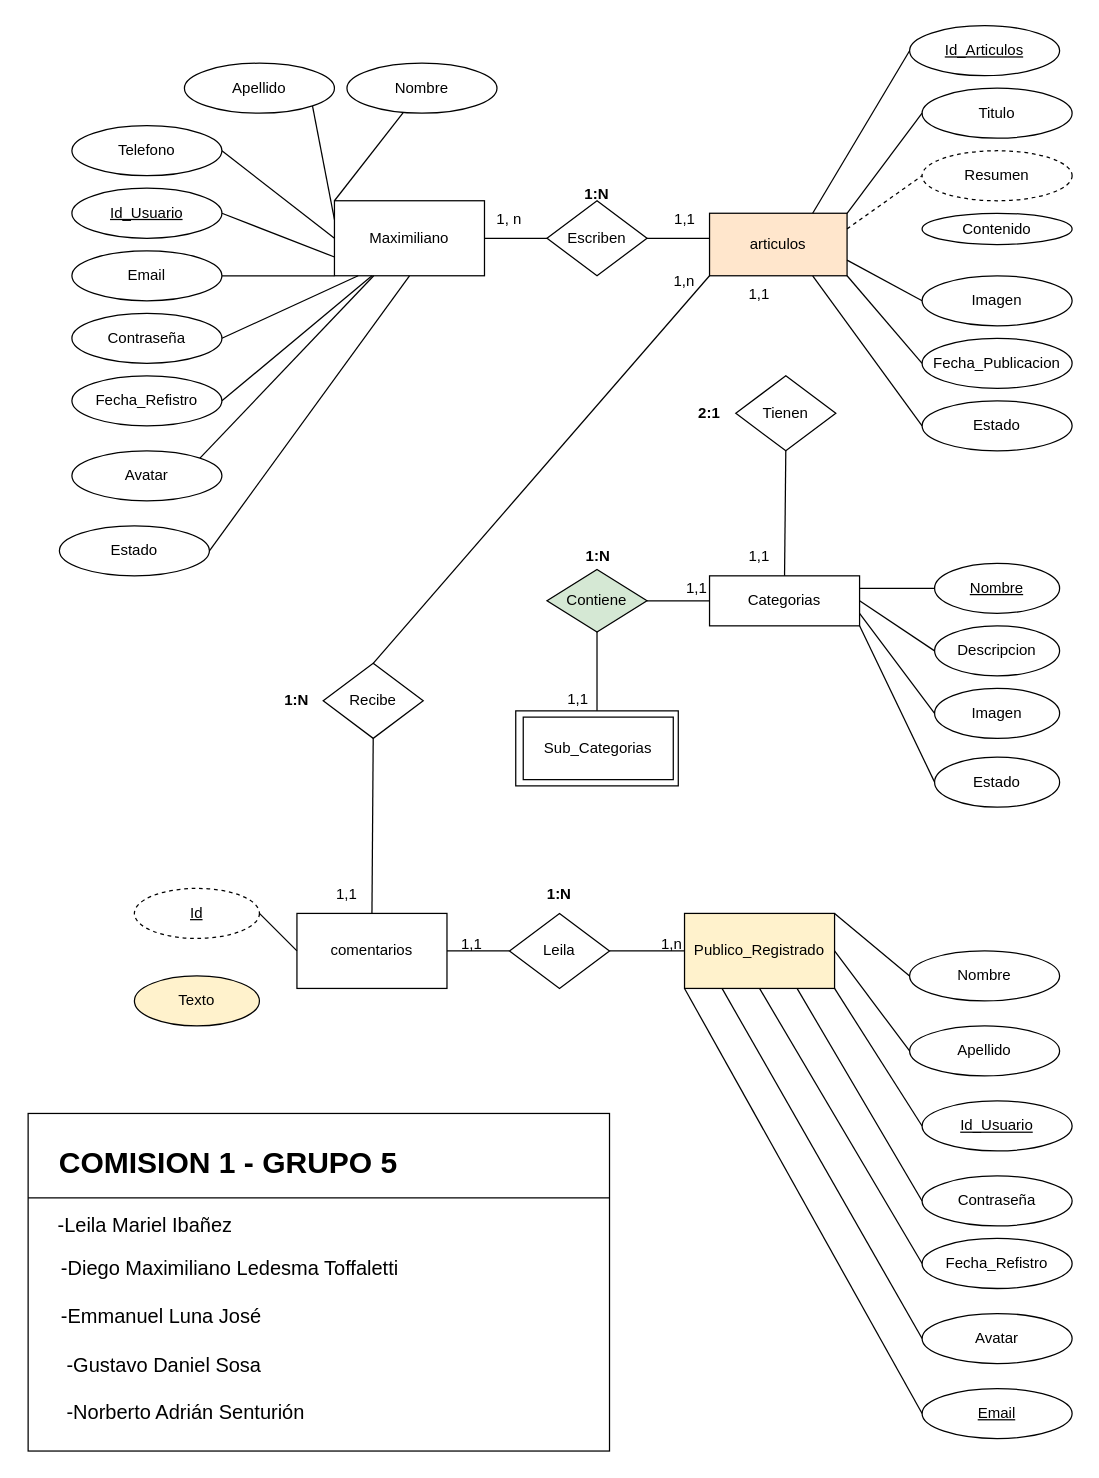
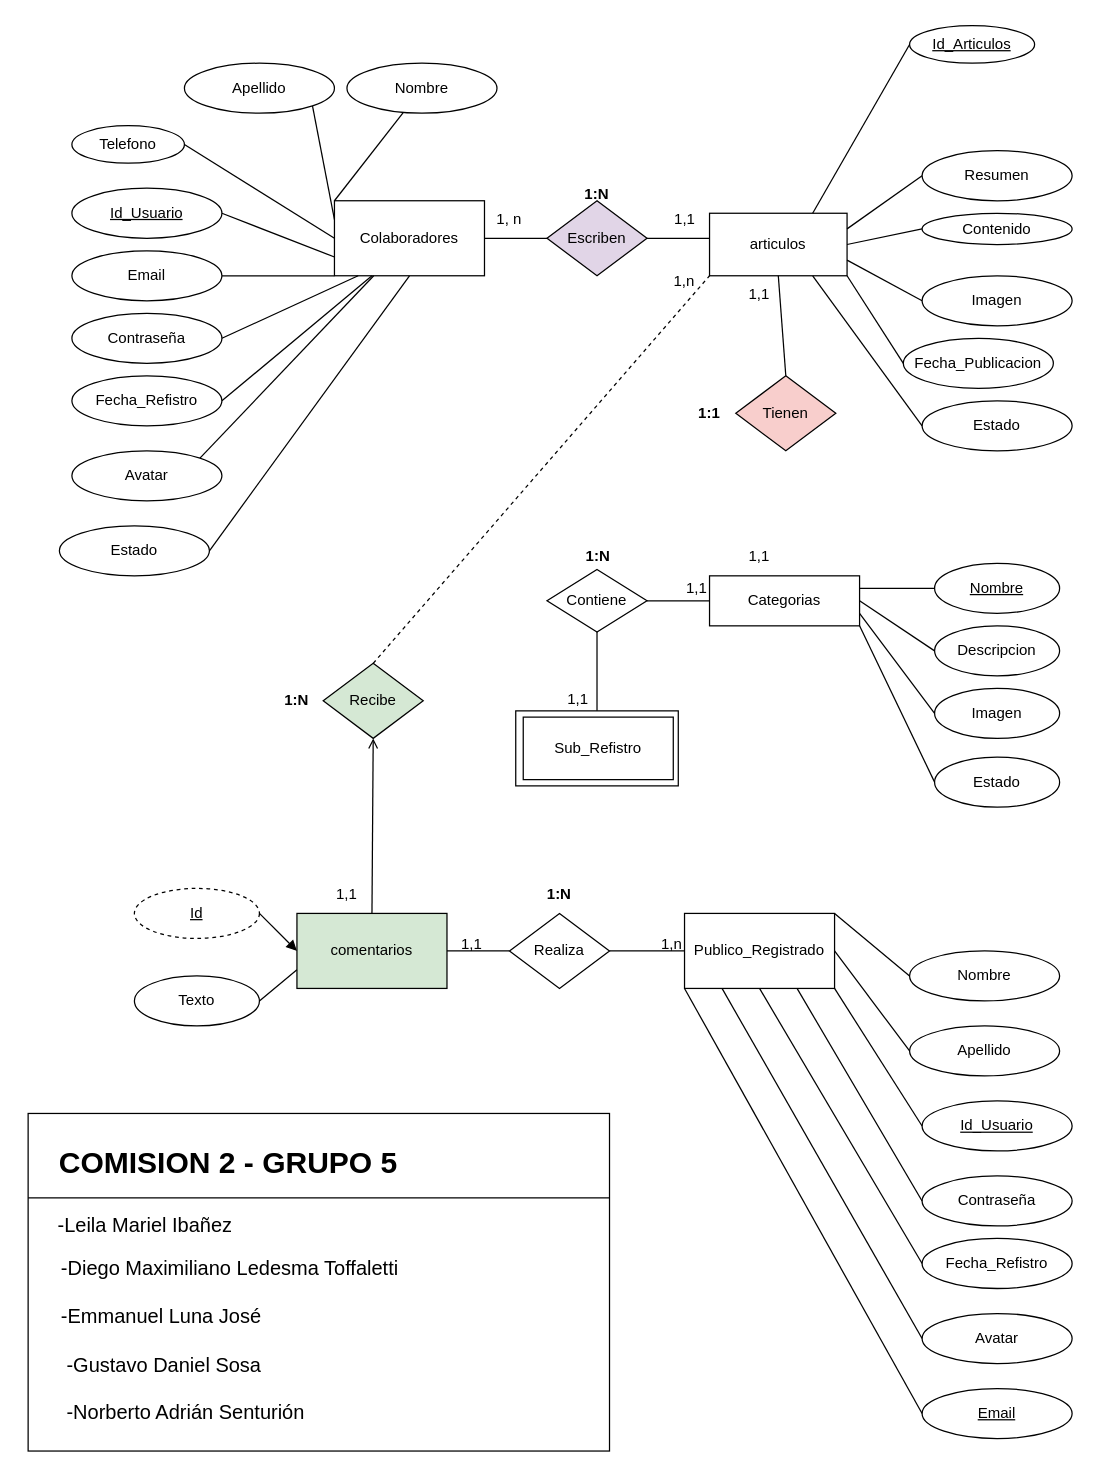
node "Id_Articulos": size 150x50 -> 125x38
node "Titulo": removed
node "Telefono": size 150x50 -> 113x38
edge "Titulo" -- "articulos": removed
node "Resumen": style dashed -> solid
edge "Resumen" -- "articulos": style dashed -> solid
edge "Contenido" -- "articulos": added
node "Maximiliano": label "Maximiliano" -> "Colaboradores"
node "Escriben": fillcolor #ffffff -> #e1d5e7
node "articulos": fillcolor #ffe6cc -> #ffffff
edge "articulos" -- "Tienen": added
node "Fecha_Publicacion": moved (997, 363) -> (978, 363)
node "2:1": label "2:1" -> "1:1"
node "Tienen": fillcolor #ffffff -> #f8cecc
edge "articulos" -- "Recibe": style solid -> dashed
edge "Tienen" -- "Categorias": removed
node "Contiene": fillcolor #d5e8d4 -> #ffffff
node "Recibe": fillcolor #ffffff -> #d5e8d4
edge "Recibe" -- "comentarios": arrowhead none -> open
node "Sub_Categorias": label "Sub_Categorias" -> "Sub_Refistro"
edge "Id" -- "comentarios": arrowhead none -> block
node "comentarios": fillcolor #ffffff -> #d5e8d4
node "Leila": label "Leila" -> "Realiza"
node "Publico_Registrado": fillcolor #fff2cc -> #ffffff
edge "comentarios" -- "Texto": added
node "Texto": fillcolor #fff2cc -> #ffffff
node "COMISION 1 - GRUPO 5": label "COMISION 1 - GRUPO 5" -> "COMISION 2 - GRUPO 5"
